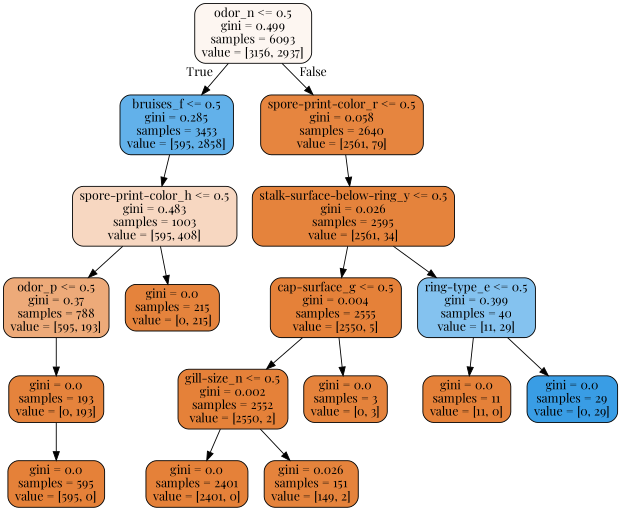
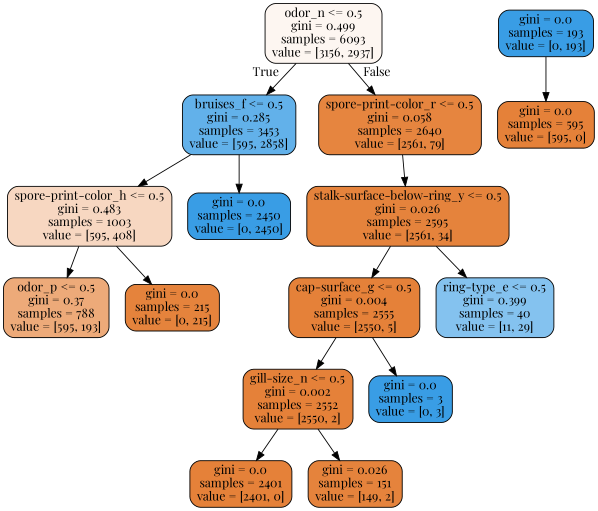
node "gini = 0.0 samples = 2450 value = [0, 2450]": added
edge "odor_p <= 0.5 gini = 0.37 samples = 788 value = [595, 193]" -> "gini = 0.0 samples = 193 value = [0, 193]": removed
node "gini = 0.0 samples = 193 value = [0, 193]": fillcolor #e5833c -> #399de5
node "gini = 0.0 samples = 3 value = [0, 3]": fillcolor #e5833c -> #399de5
node "gini = 0.0 samples = 11 value = [11, 0]": removed
node "gini = 0.0 samples = 29 value = [0, 29]": removed
